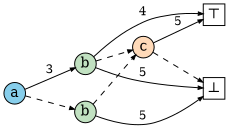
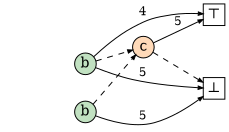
node "a": removed
